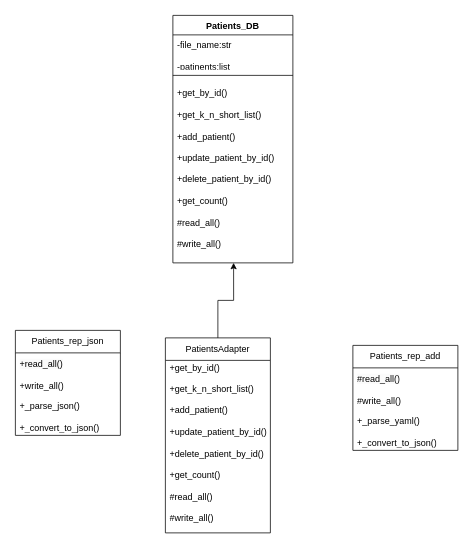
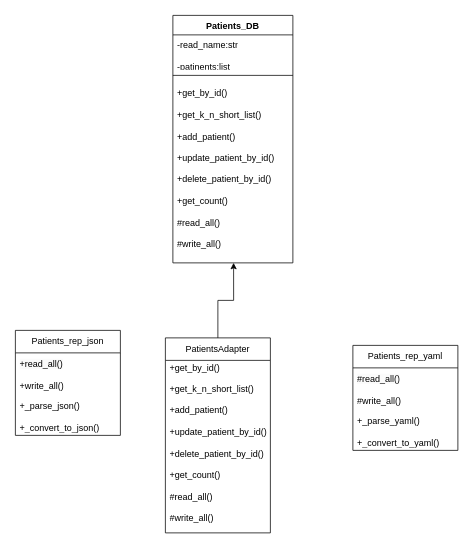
node "-file_name:str -patinents:list": label "-file_name:str -patinents:list" -> "-read_name:str -patinents:list"
node "Patients_rep_add": label "Patients_rep_add" -> "Patients_rep_yaml"
node "+_parse_yaml() +_convert_to_json()": label "+_parse_yaml() +_convert_to_json()" -> "+_parse_yaml() +_convert_to_yaml()"
